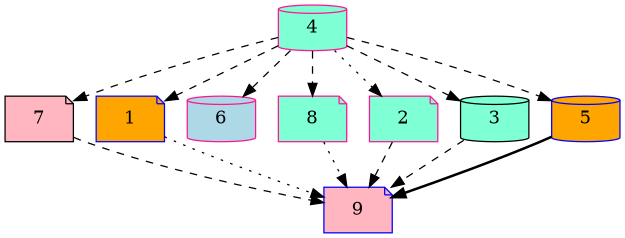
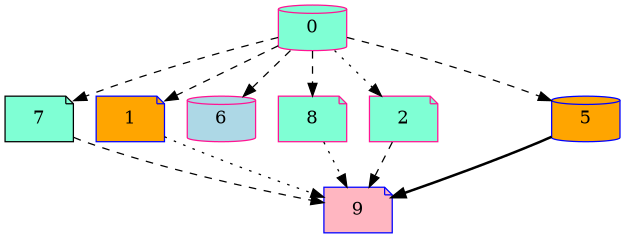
node "4": label "4" -> "0"
node "7": fillcolor lightpink -> aquamarine
node "3": removed
